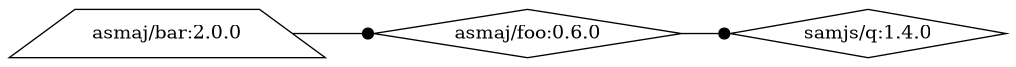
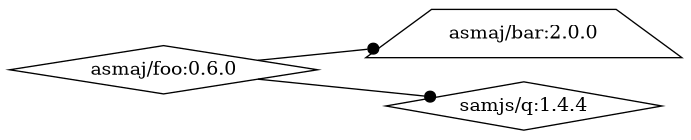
edge "asmaj/bar:2.0.0" -> "asmaj/foo:0.6.0": reversed
node "samjs/q:1.4.0": label "samjs/q:1.4.0" -> "samjs/q:1.4.4"
